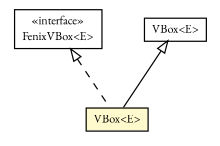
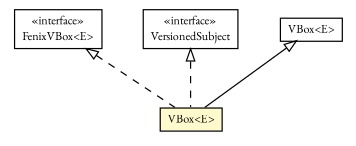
node "VersionedSubject": added
